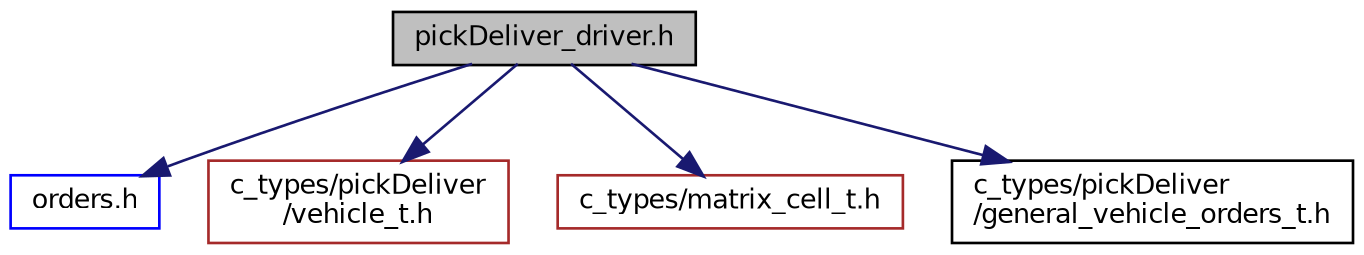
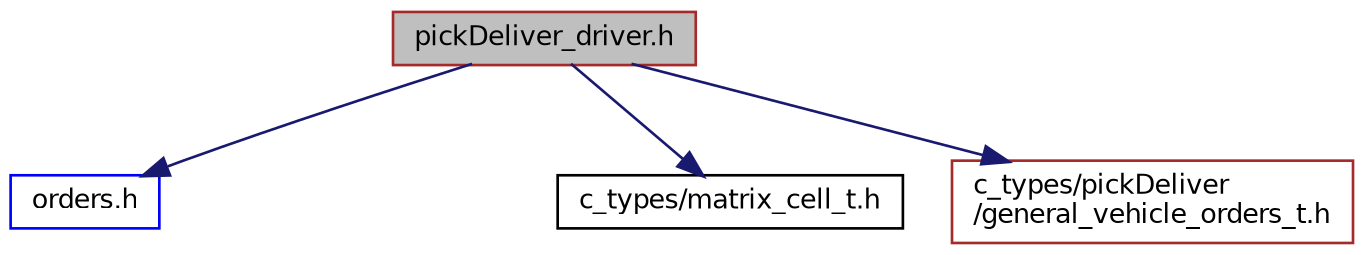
node "pickDeliver_driver.h": color black -> brown
node "c_types/pickDeliver /vehicle_t.h": removed
node "c_types/matrix_cell_t.h": color brown -> black
node "c_types/pickDeliver /general_vehicle_orders_t.h": color black -> brown
